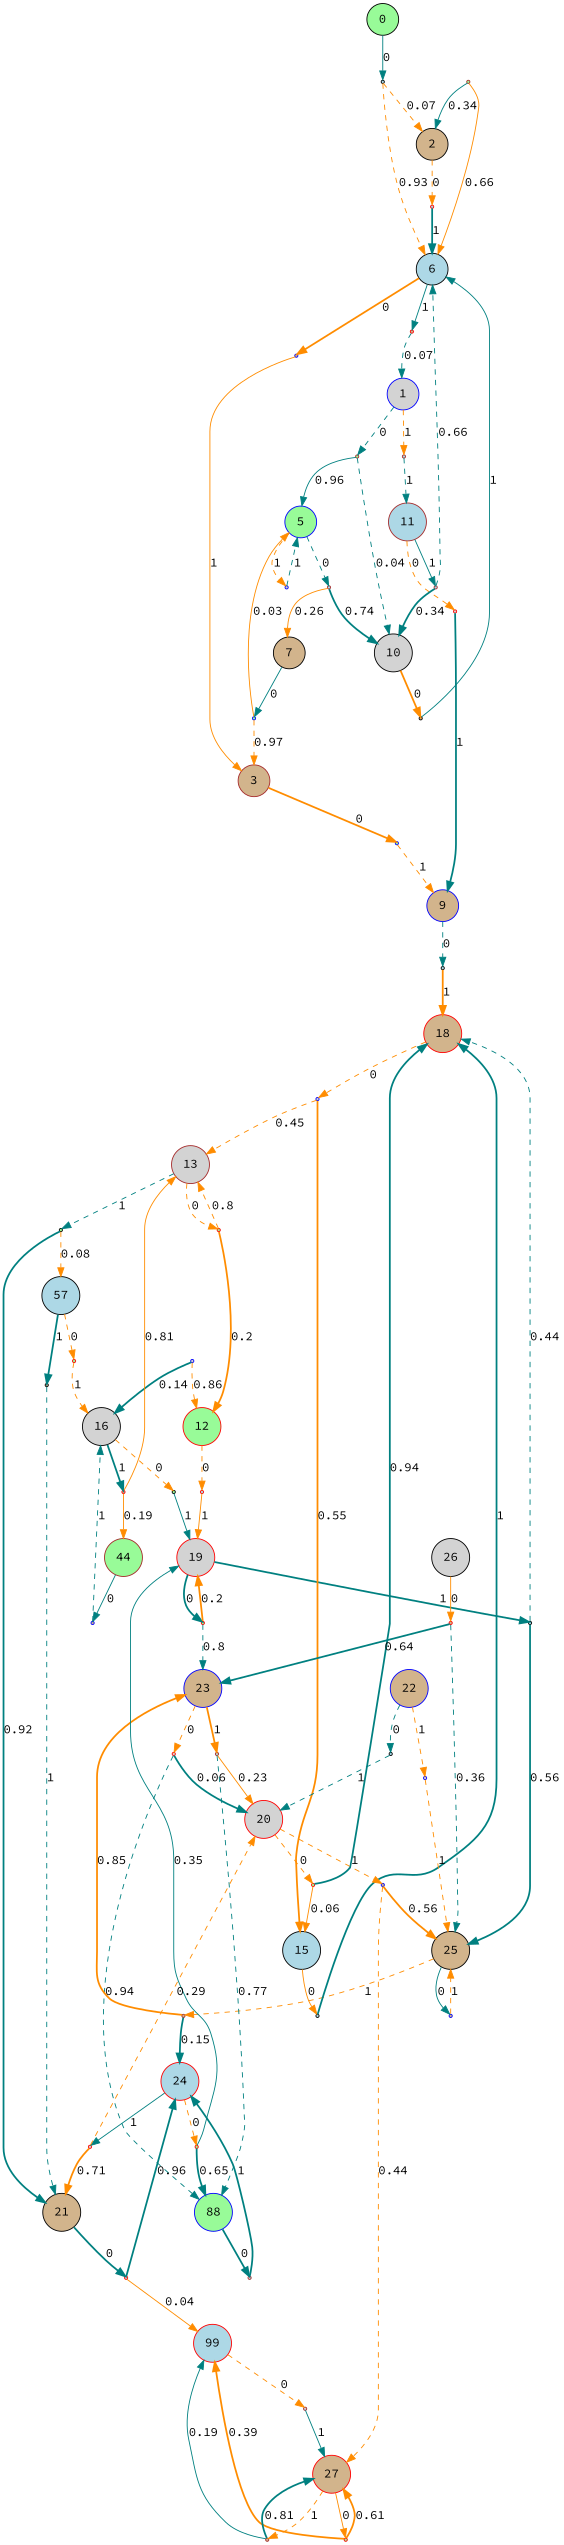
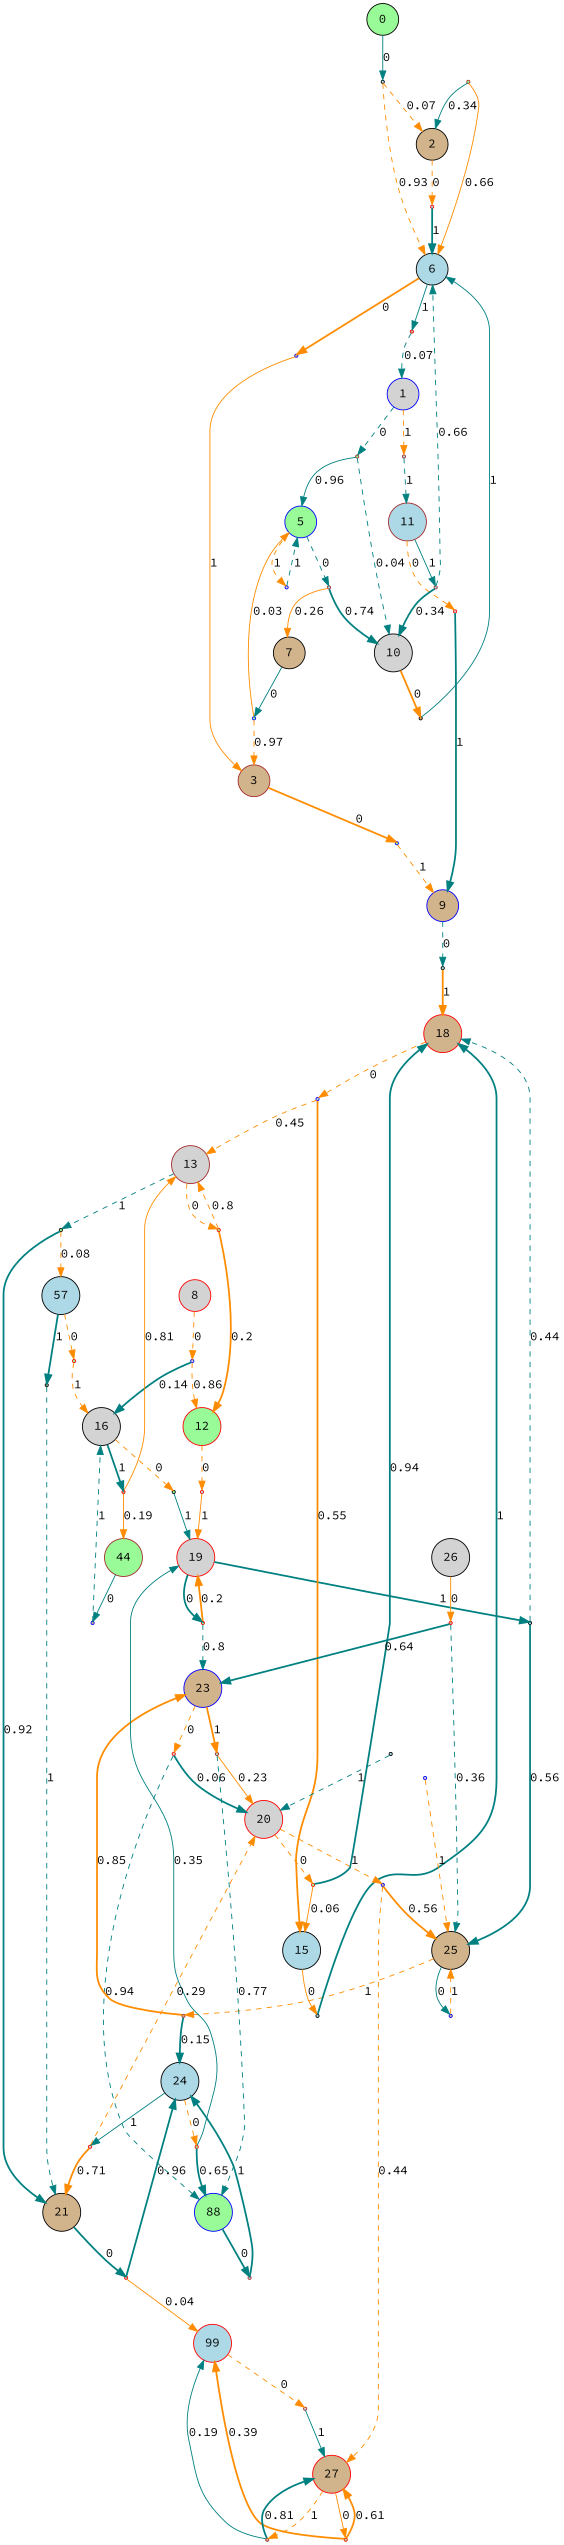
node "8": added
node "22": removed
node "24": color red -> black
